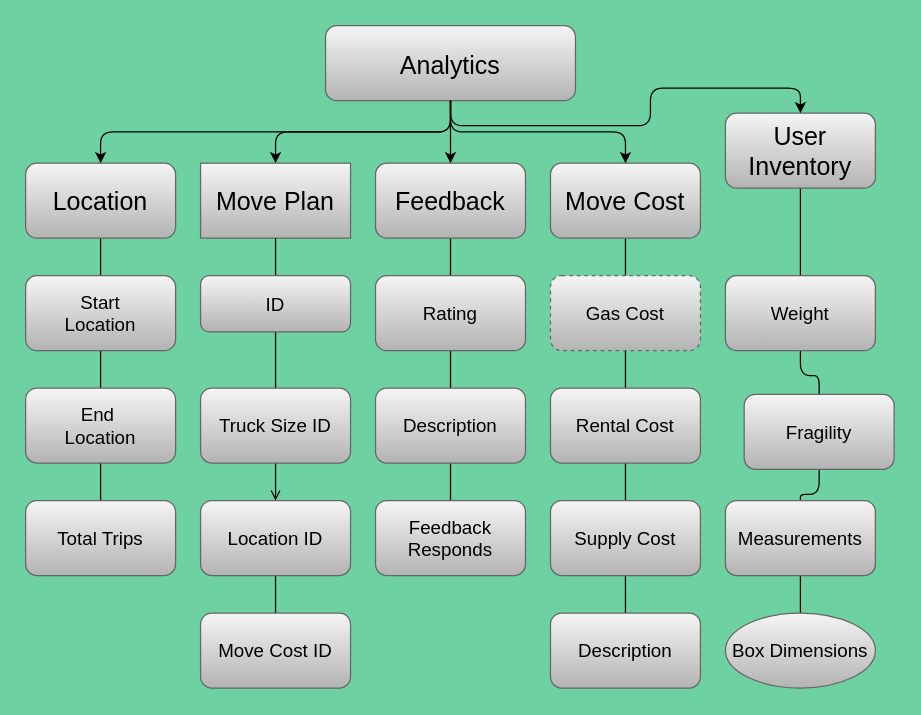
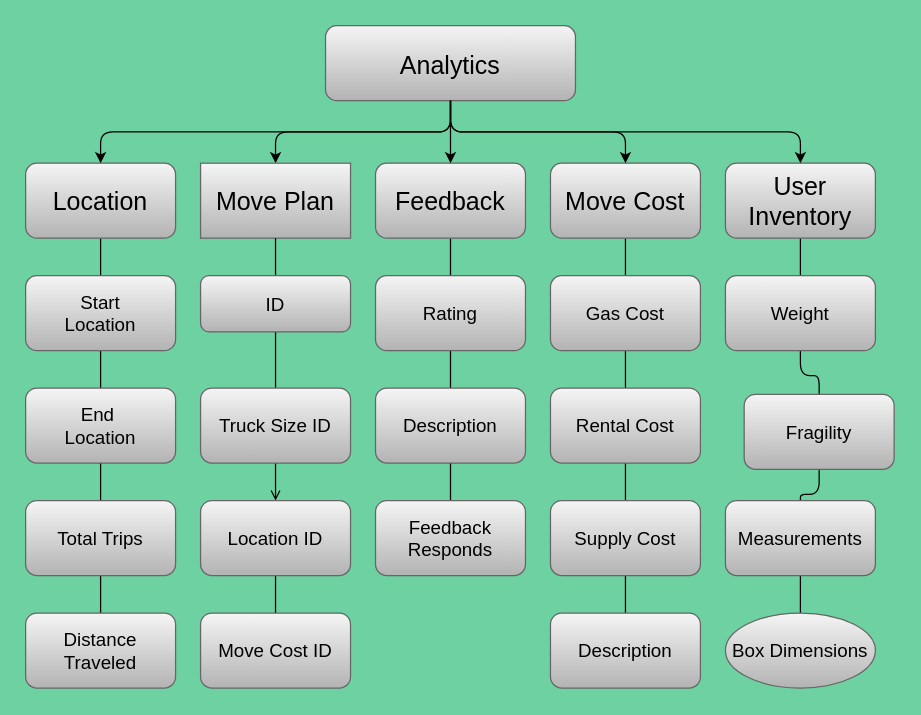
node "User Inventory": moved (801, 151) -> (801, 201)
node "Gas Cost": style dashed -> solid
edge "Total Trips" -- "Distance Traveled": added
node "Distance Traveled": added
